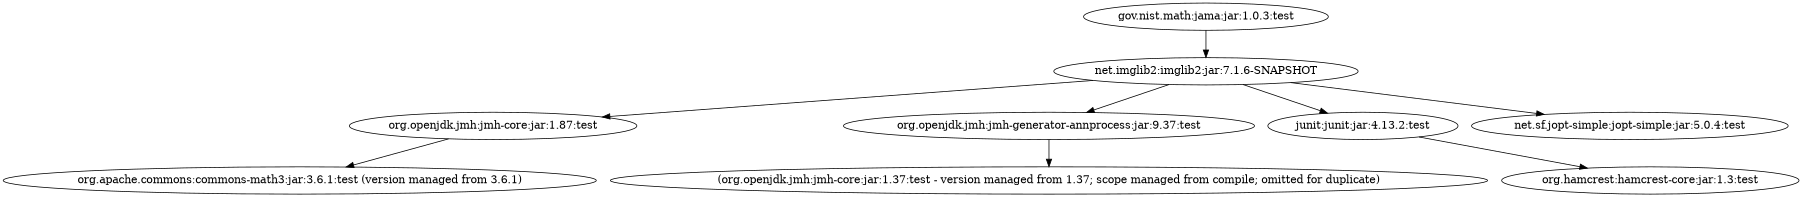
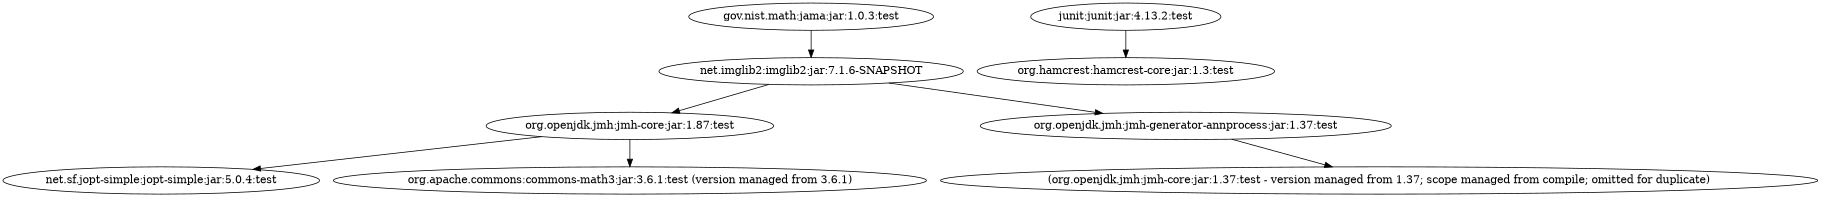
edge "net.imglib2:imglib2:jar:7.1.6-SNAPSHOT" -> "junit:junit:jar:4.13.2:test": removed
edge "net.imglib2:imglib2:jar:7.1.6-SNAPSHOT" -> "net.sf.jopt-simple:jopt-simple:jar:5.0.4:test": now "org.openjdk.jmh:jmh-core:jar:1.87:test" -> "net.sf.jopt-simple:jopt-simple:jar:5.0.4:test"
node "org.openjdk.jmh:jmh-generator-annprocess:jar:9.37:test": label "org.openjdk.jmh:jmh-generator-annprocess:jar:9.37:test" -> "org.openjdk.jmh:jmh-generator-annprocess:jar:1.37:test"
